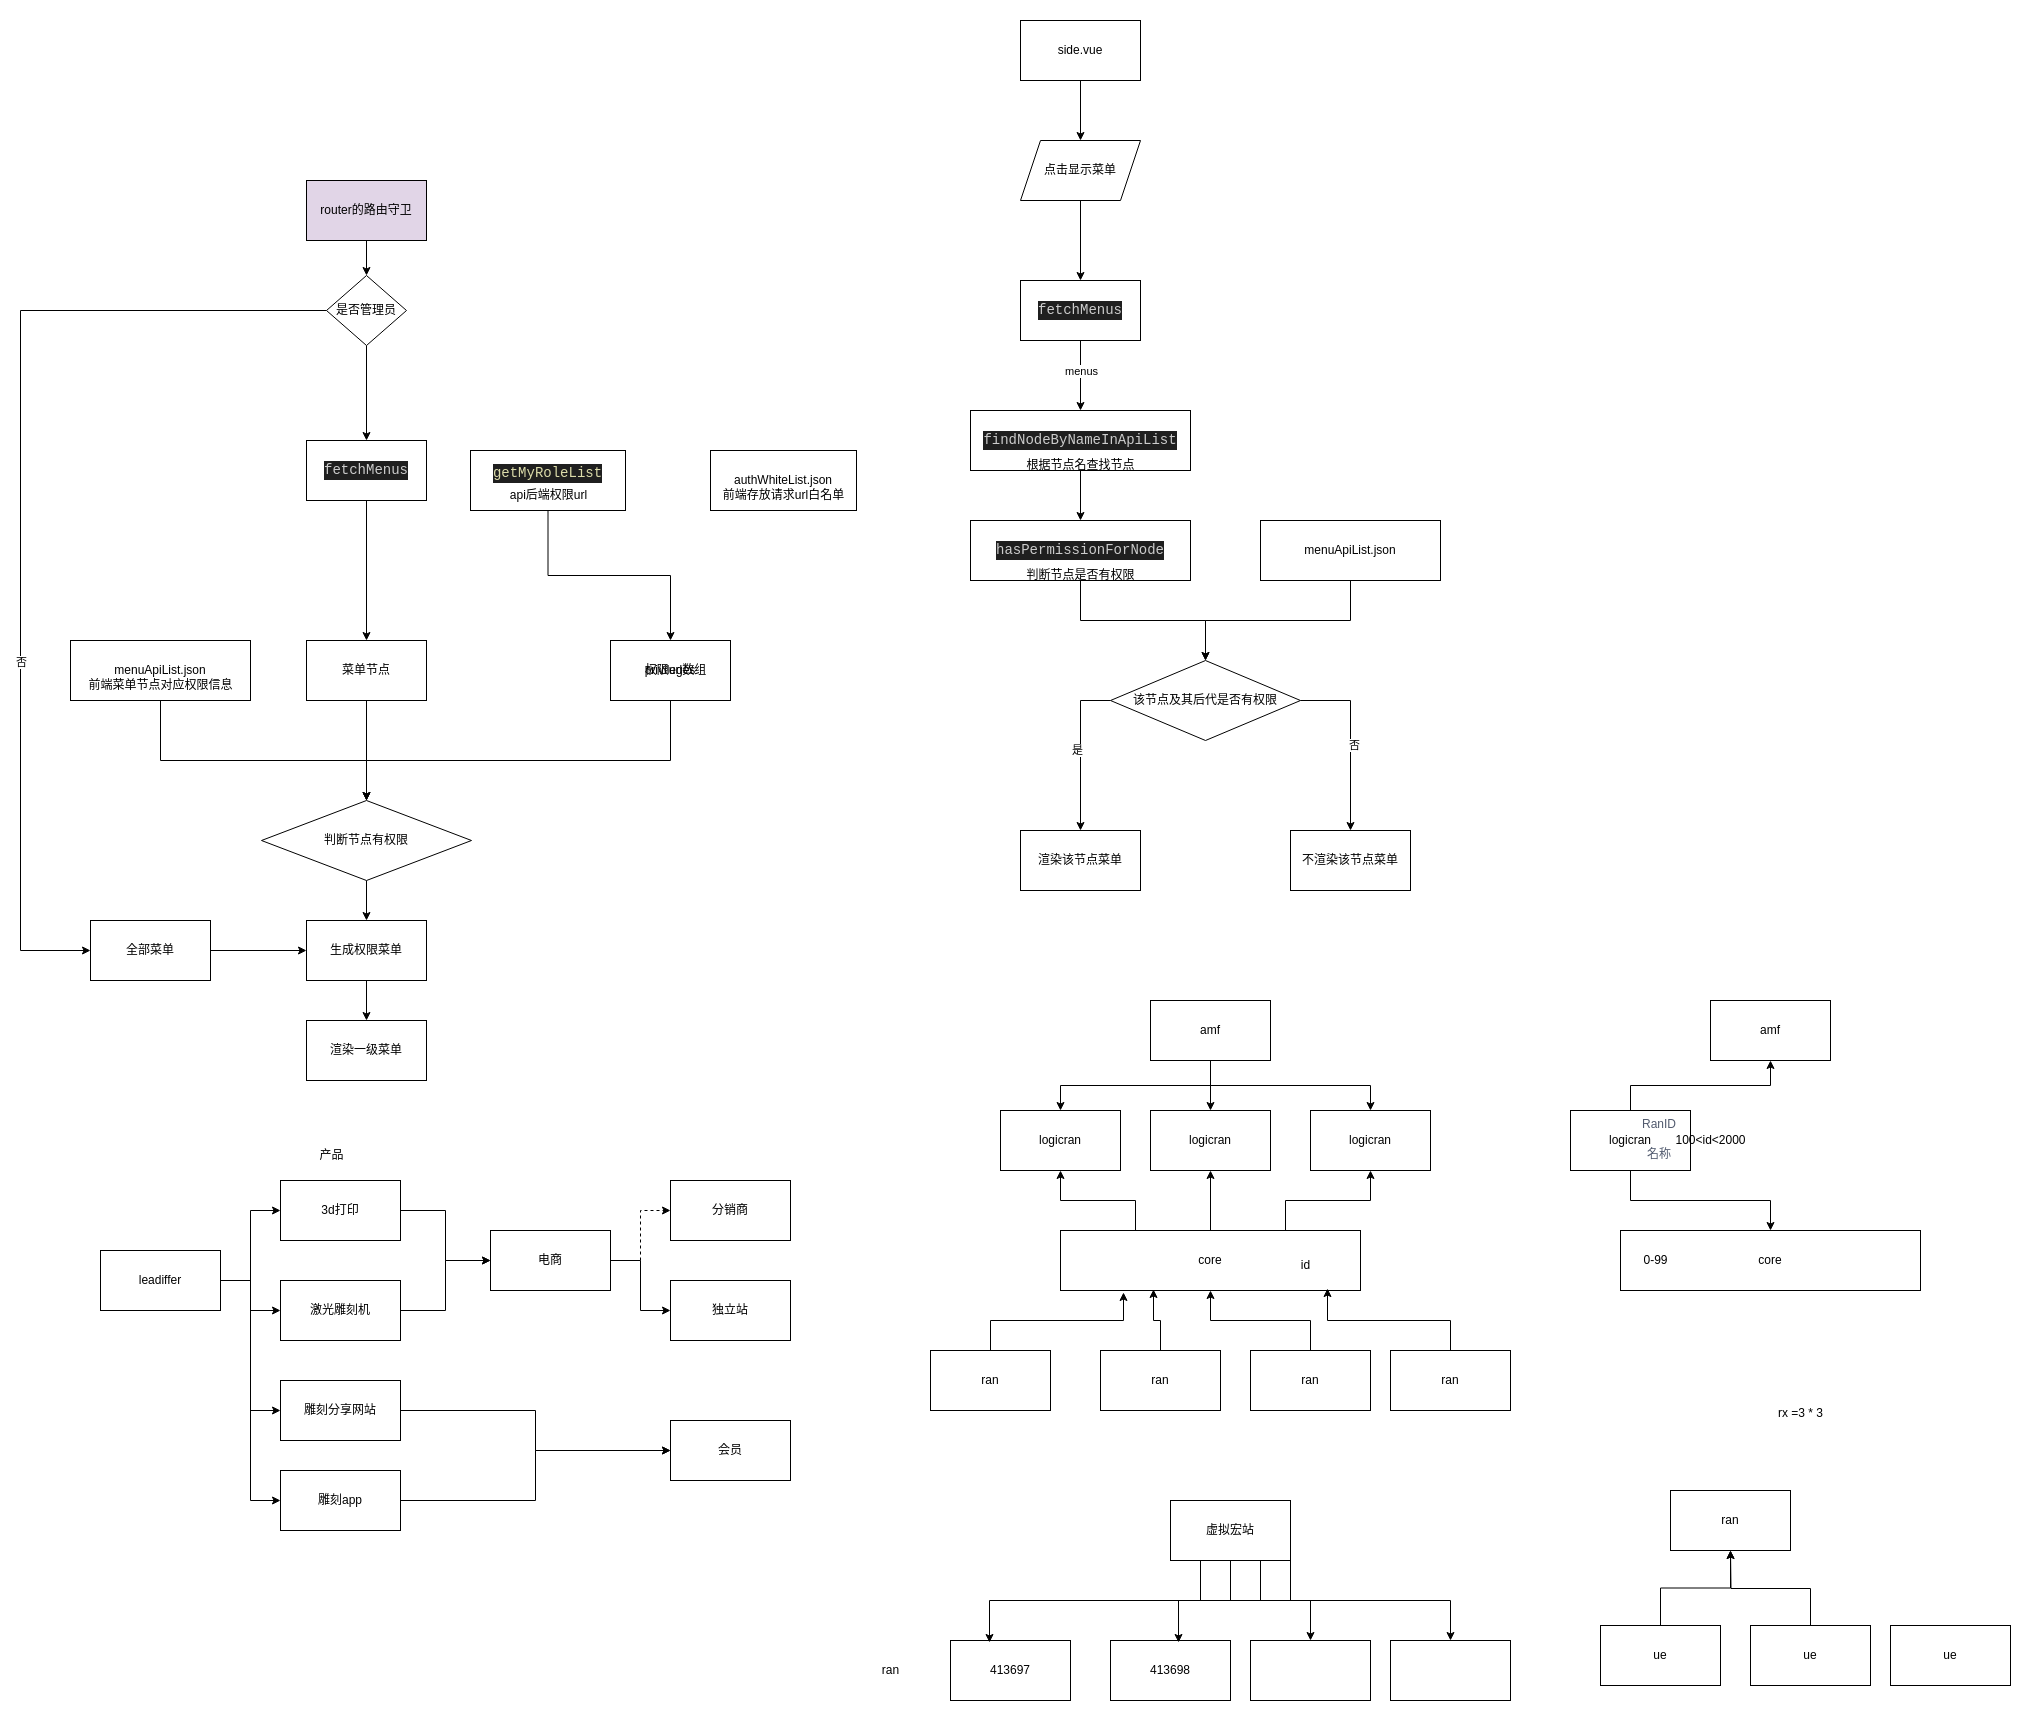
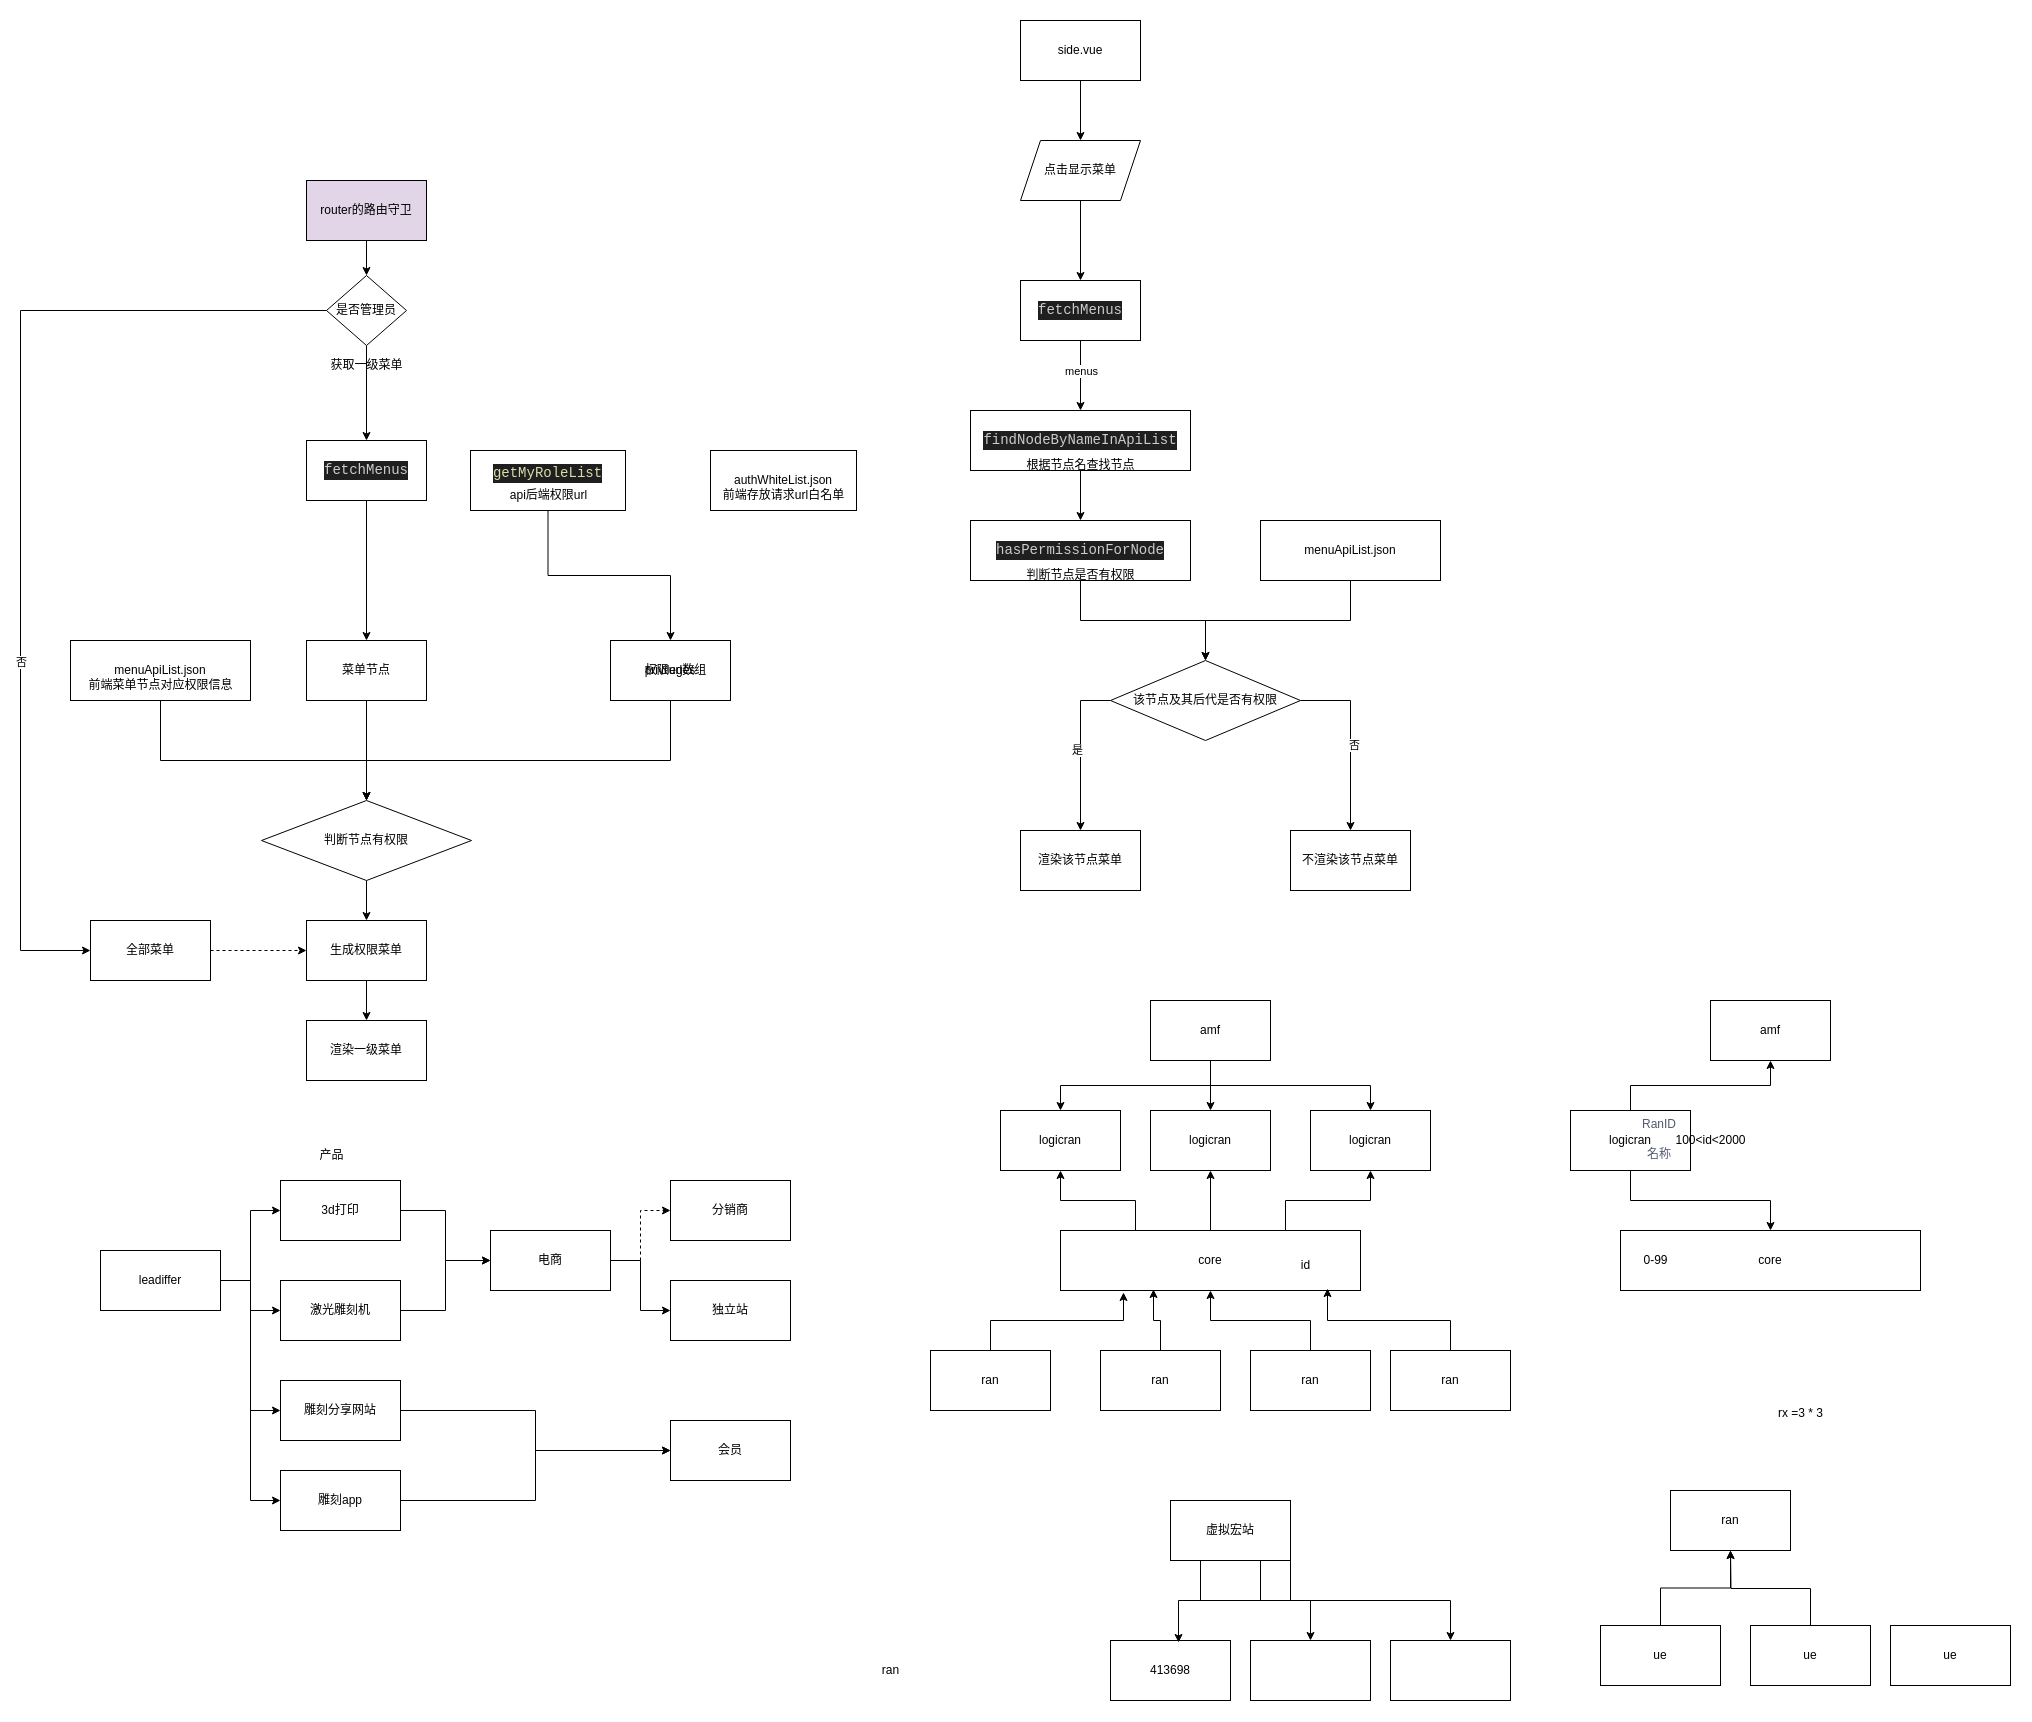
node "获取一级菜单": added
edge "全部菜单" -> "生成权限菜单": style solid -> dashed
edge "虚拟宏站" -> "413697": removed
node "413697": removed
